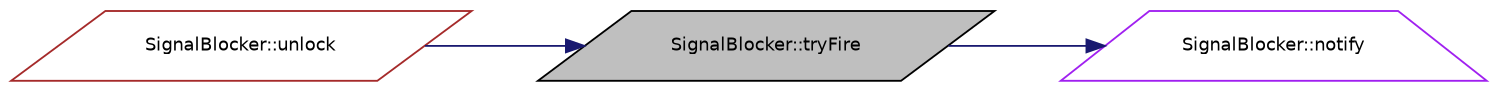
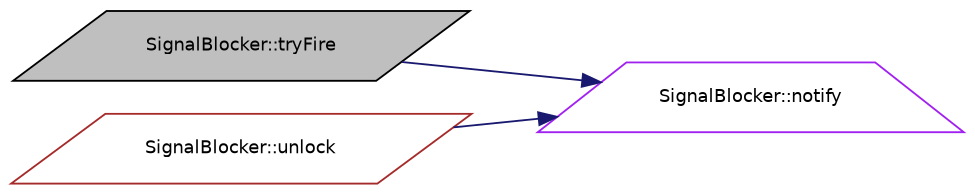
edge "SignalBlocker::unlock" -> "SignalBlocker::tryFire": now "SignalBlocker::unlock" -> "SignalBlocker::notify"
